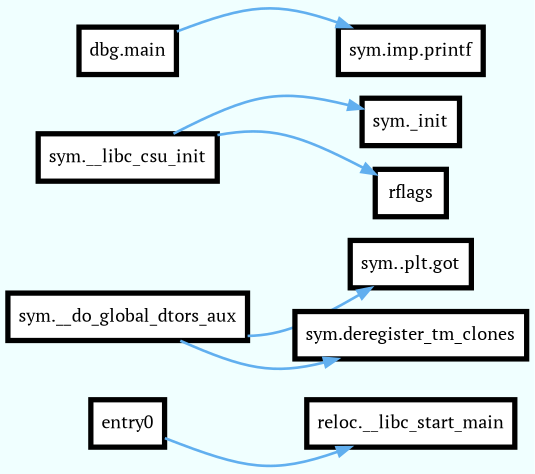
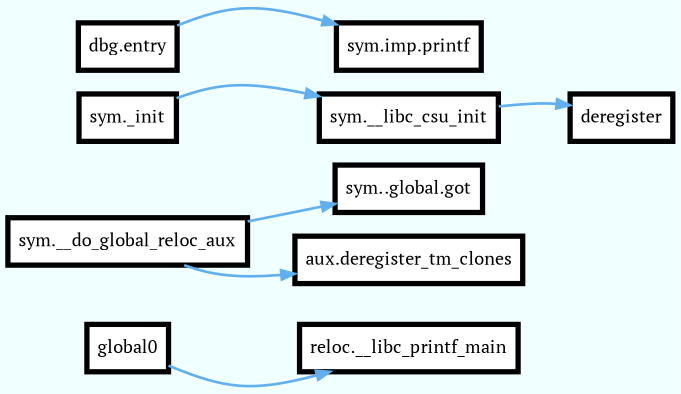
node "dbg.main": label "dbg.main" -> "dbg.entry"
edge "sym.__libc_csu_init" -> "sym._init": reversed
node "rflags": label "rflags" -> "deregister"
node "sym..plt.got": label "sym..plt.got" -> "sym..global.got"
node "sym.__do_global_dtors_aux": label "sym.__do_global_dtors_aux" -> "sym.__do_global_reloc_aux"
node "sym.deregister_tm_clones": label "sym.deregister_tm_clones" -> "aux.deregister_tm_clones"
node "entry0": label "entry0" -> "global0"
node "reloc.__libc_start_main": label "reloc.__libc_start_main" -> "reloc.__libc_printf_main"
